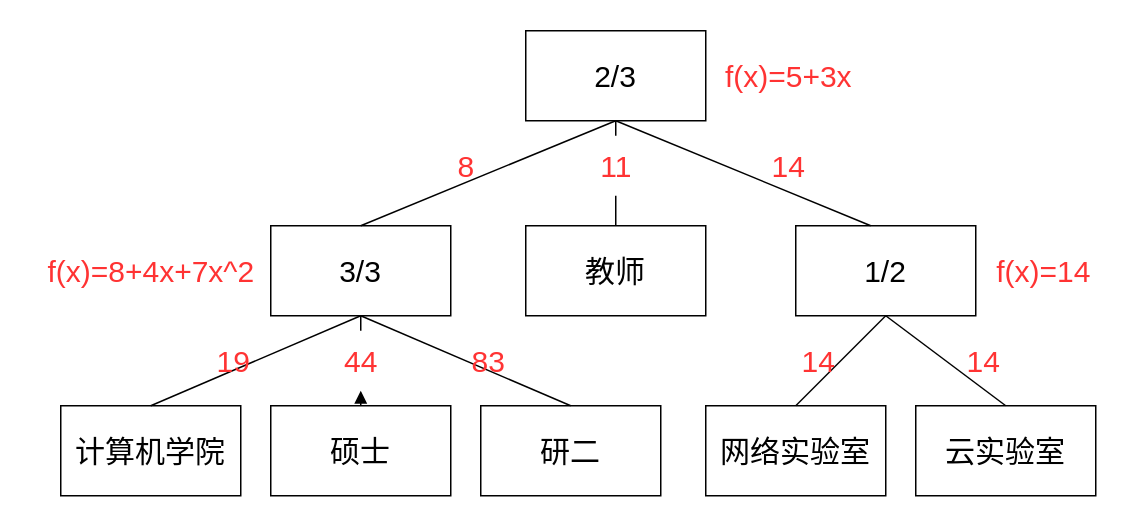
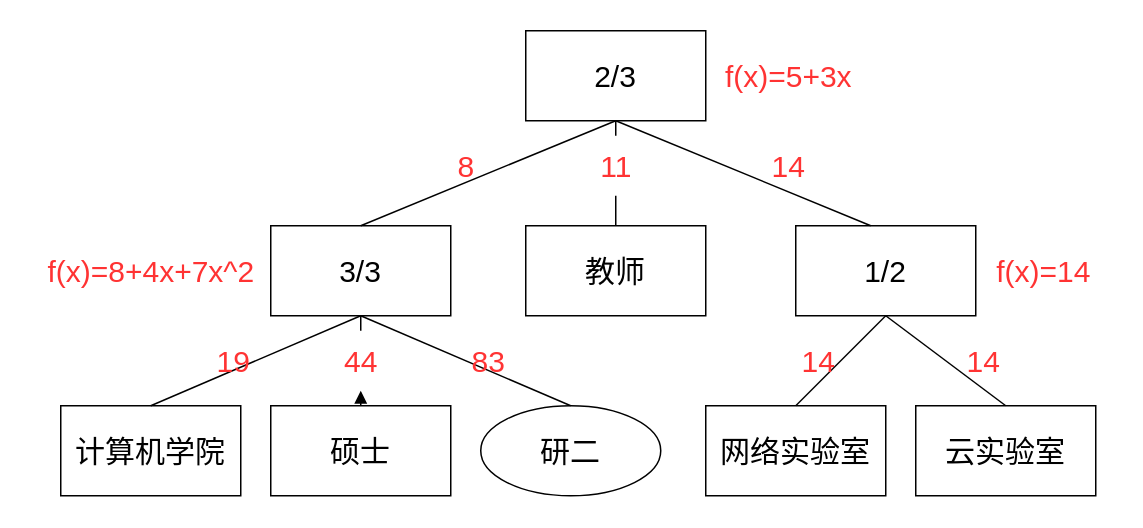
node "研二": shape rectangle -> ellipse
